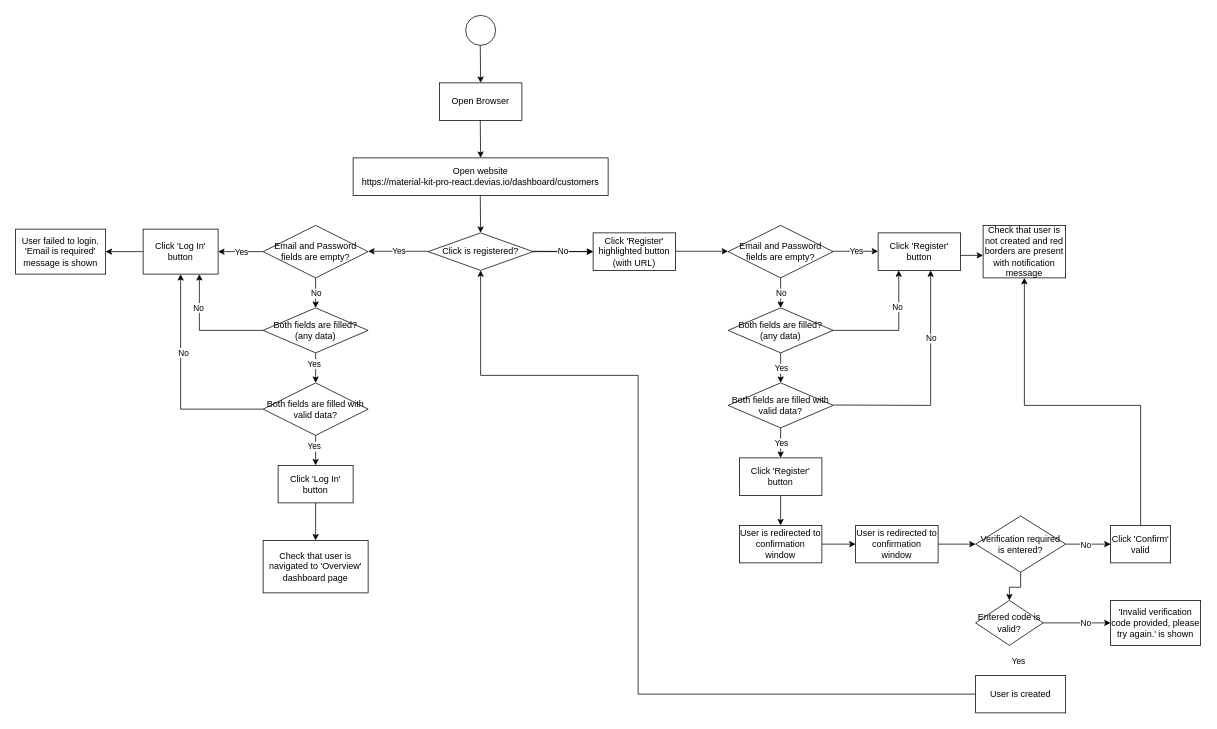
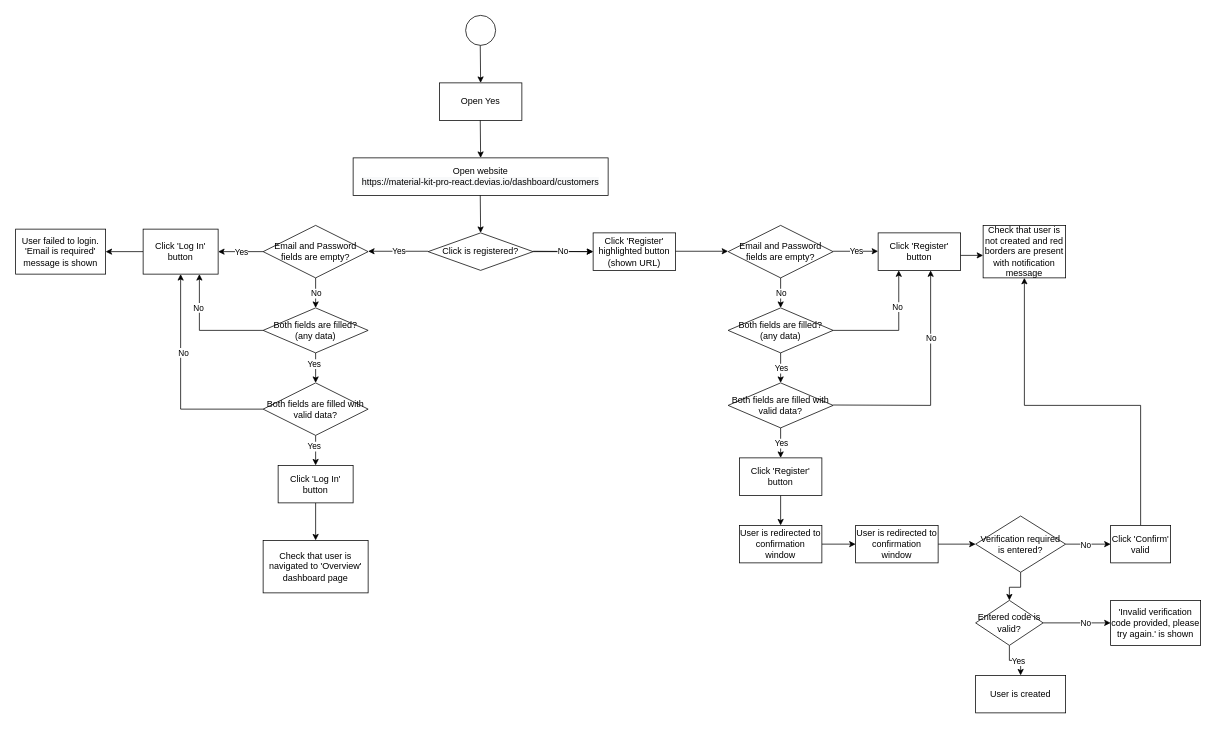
node "Open Browser": label "Open Browser" -> "Open Yes"
node "Click 'Register' highlighted button (with URL)": label "Click 'Register' highlighted button (with URL)" -> "Click 'Register' highlighted button (shown URL)"
edge "User is created" -> "Click is registered?": removed
edge "Entered code is valid?" -> "User is created": added
